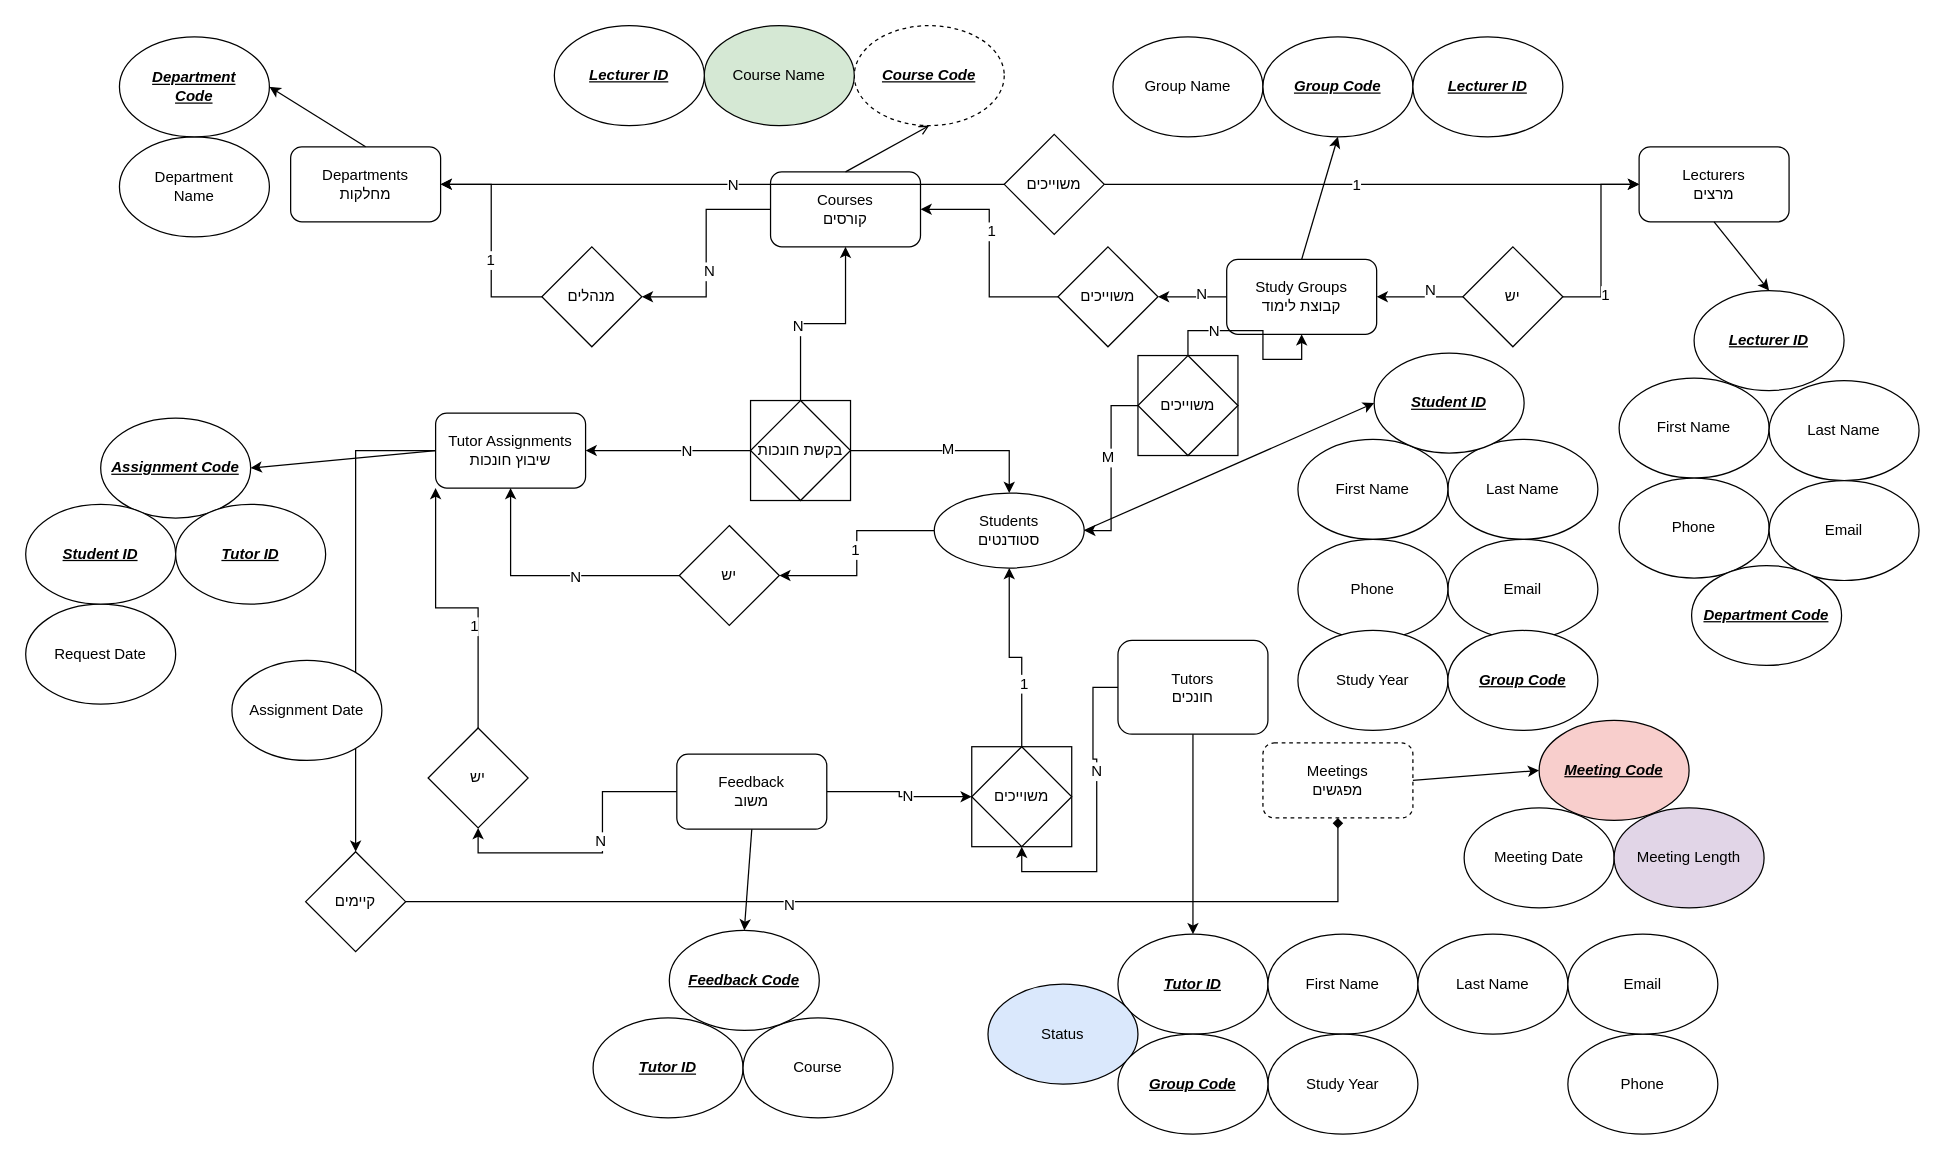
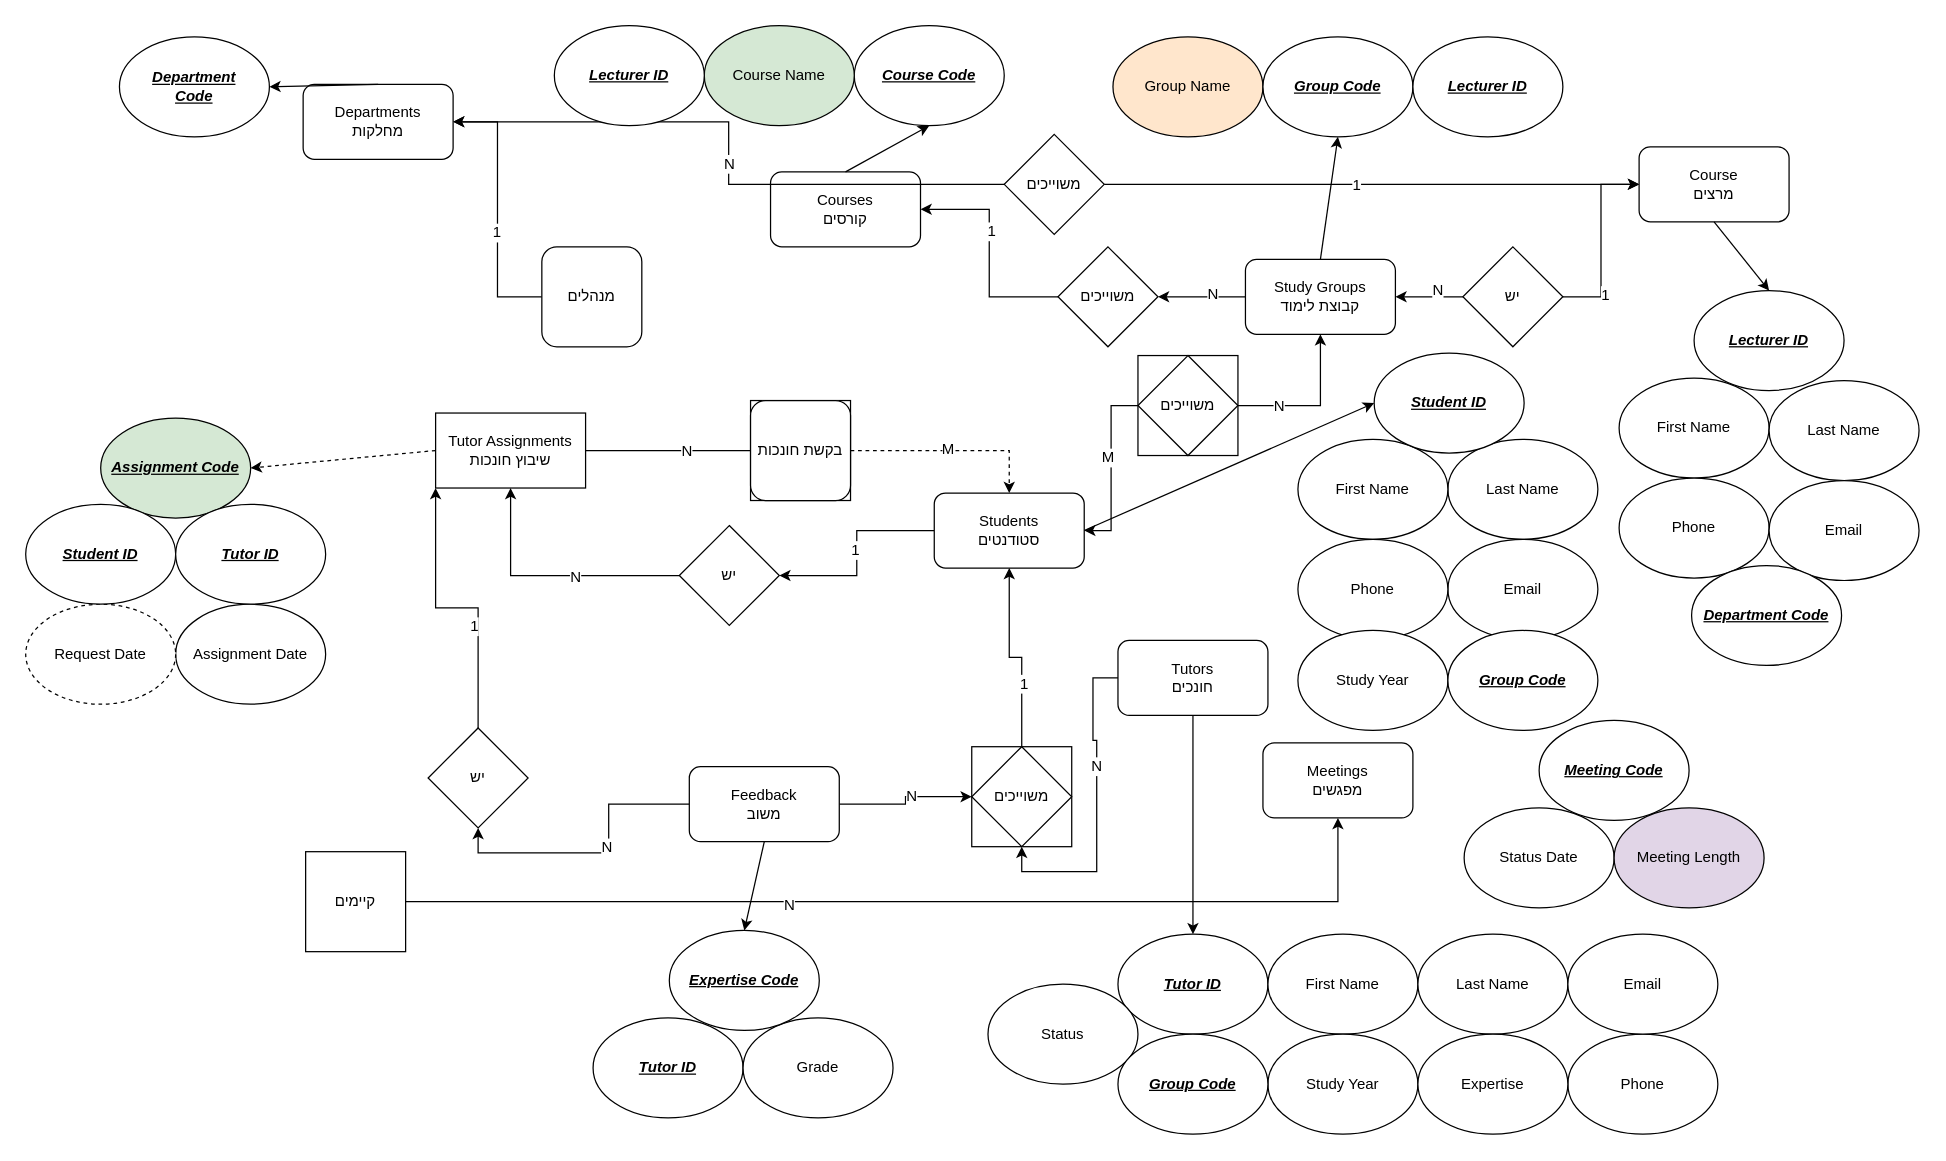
node "Course Code": style dashed -> solid
node "Group Name": fillcolor #ffffff -> #ffe6cc
edge "Courses קורסים" -> "Course Code": arrowhead open -> classic
node "Departments מחלקות": moved (366, 184) -> (378, 122)
node "Lecturers מרצים": label "Lecturers מרצים" -> "Course מרצים"
node "Department Name": removed
edge "Courses קורסים" -> "מנהלים": removed, label "N"
node "מנהלים": shape diamond -> rounded rectangle
node "Study Groups קבוצת לימוד": moved (1302, 297) -> (1321, 297)
edge "בקשת חונכות" -> "Courses קורסים": removed, label "N"
node "Tutor Assignments שיבוץ חונכות": shape rounded rectangle -> rectangle
edge "בקשת חונכות" -> "Tutor Assignments שיבוץ חונכות": arrowhead classic -> none
node "בקשת חונכות": shape diamond -> rounded rectangle
edge "בקשת חונכות" -> "Students סטודנטים": style solid -> dashed
edge "Tutor Assignments שיבוץ חונכות" -> "Assignment Code": style solid -> dashed
node "Assignment Code": fillcolor #ffffff -> #d5e8d4
node "Students סטודנטים": shape ellipse -> rounded rectangle
edge "Tutor Assignments שיבוץ חונכות" -> "קיימים": removed, label "1"
node "Request Date": style solid -> dashed
node "Tutors חונכים": size 150x94 -> 150x75
node "Assignment Date": moved (307, 711) -> (251, 654)
node "Meeting Code": fillcolor #f8cecc -> #ffffff
edge "Meetings מפגשים" -> "Meeting Code": removed
node "Meetings מפגשים": style dashed -> solid
node "Feedback משוב": moved (752, 792) -> (764, 804)
edge "קיימים" -> "Meetings מפגשים": arrowhead diamond -> classic
node "Meeting Date": label "Meeting Date" -> "Status Date"
node "קיימים": shape diamond -> rectangle
node "Feedback Code": label "Feedback Code" -> "Expertise Code"
node "Status": fillcolor #dae8fc -> #ffffff
node "Course": label "Course" -> "Grade"
node "Expertise": added
